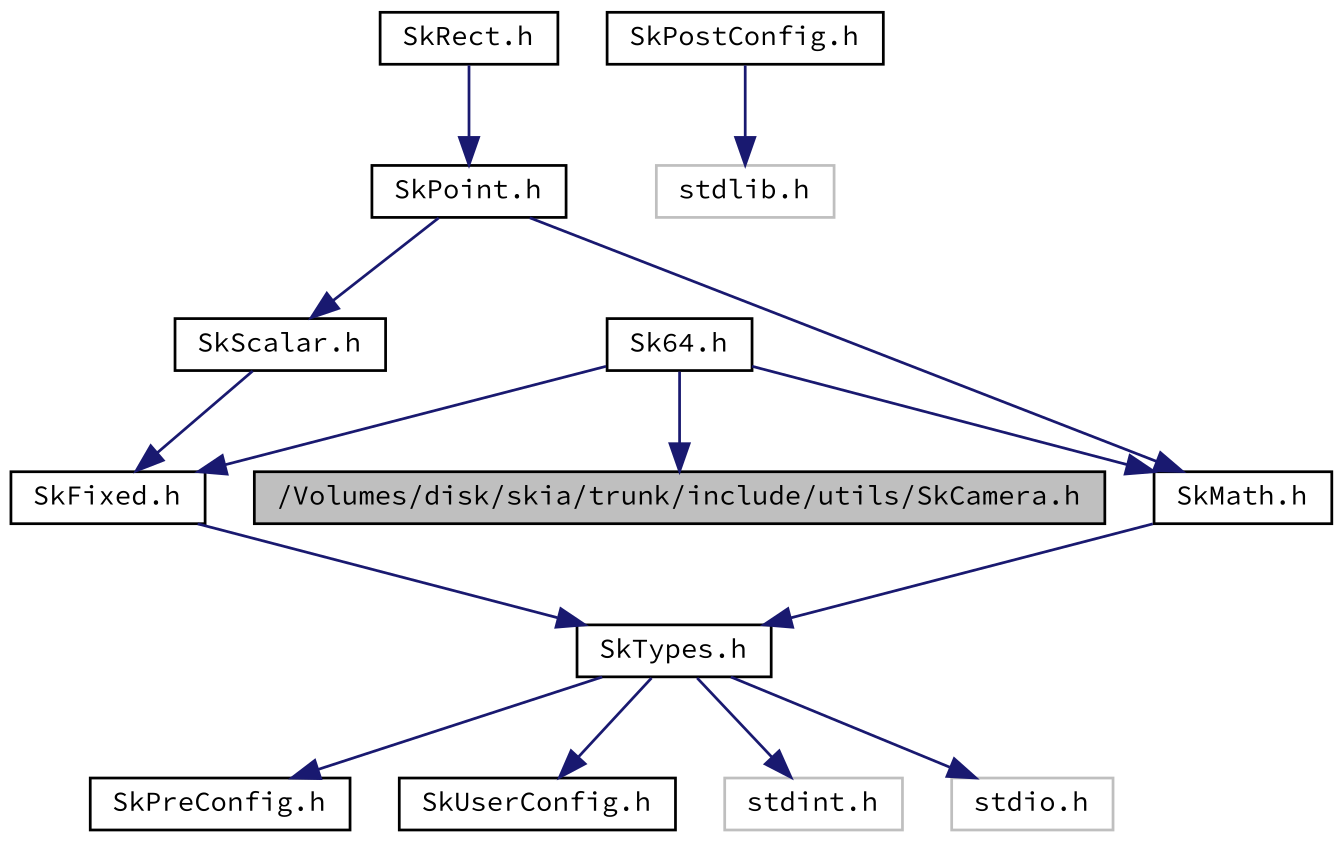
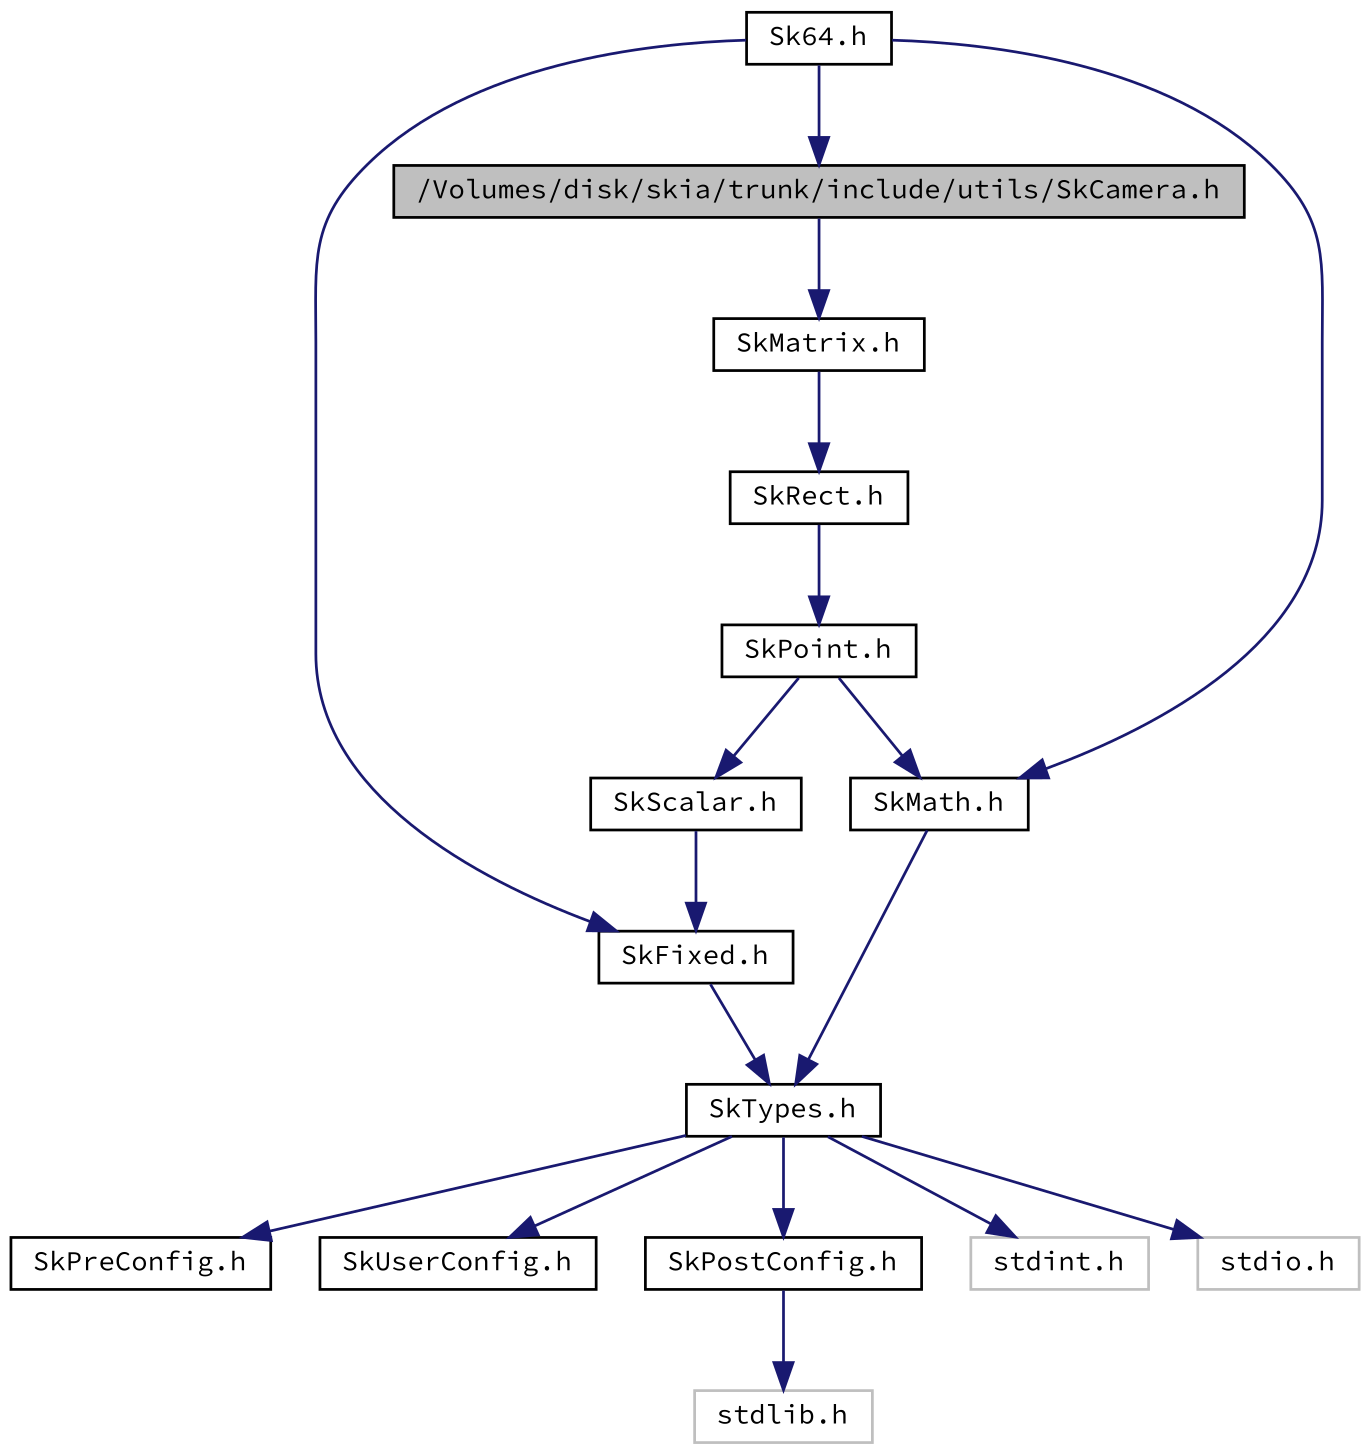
node "SkMatrix.h": added
edge "SkTypes.h" -> "SkPostConfig.h": added
